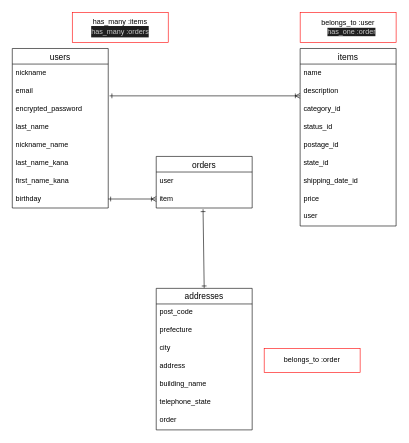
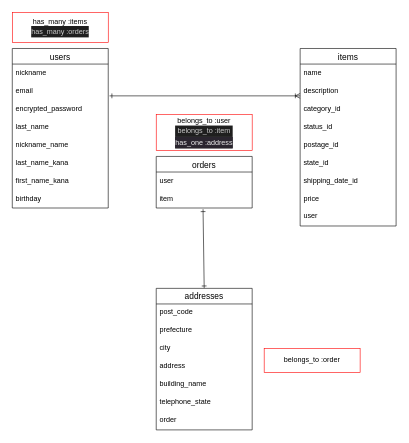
node "has_many :items has_many :orders": moved (120, 27) -> (60, 27)
node "belongs_to :user has_one :order": removed
node "belongs_to :user belongs_to :item has_one :address": added
edge "birthday" -- "item": removed
